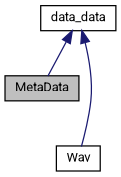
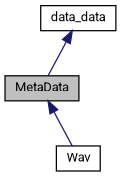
edge "Wav" -> "data_data": now "Wav" -> "MetaData"
